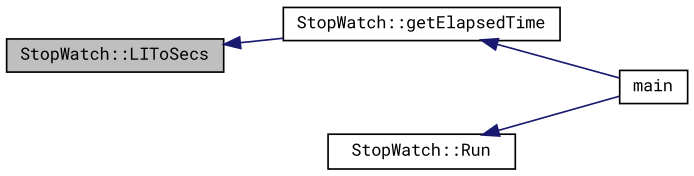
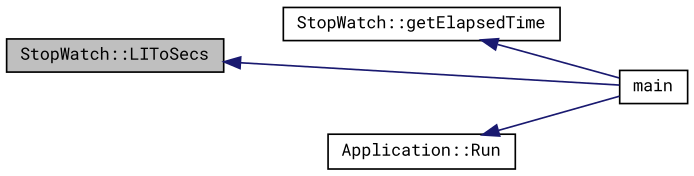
edge "StopWatch::getElapsedTime" -> "StopWatch::LIToSecs": now "main" -> "StopWatch::LIToSecs"
node "StopWatch::Run": label "StopWatch::Run" -> "Application::Run"
